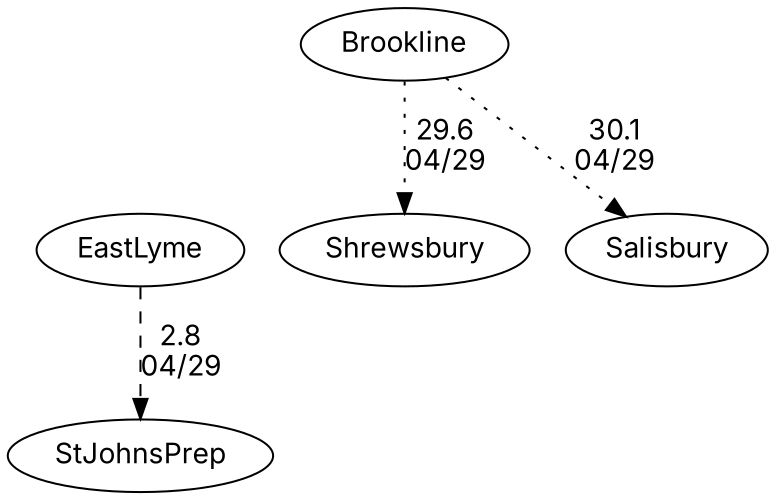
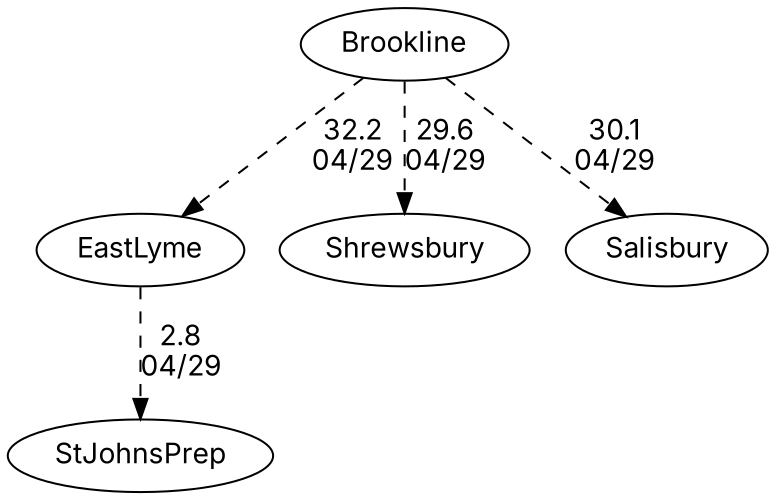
edge "Brookline" -> "Shrewsbury": style dotted -> dashed
edge "Brookline" -> "EastLyme": added, label "32.2 04/29"
edge "Brookline" -> "Salisbury": style dotted -> dashed
